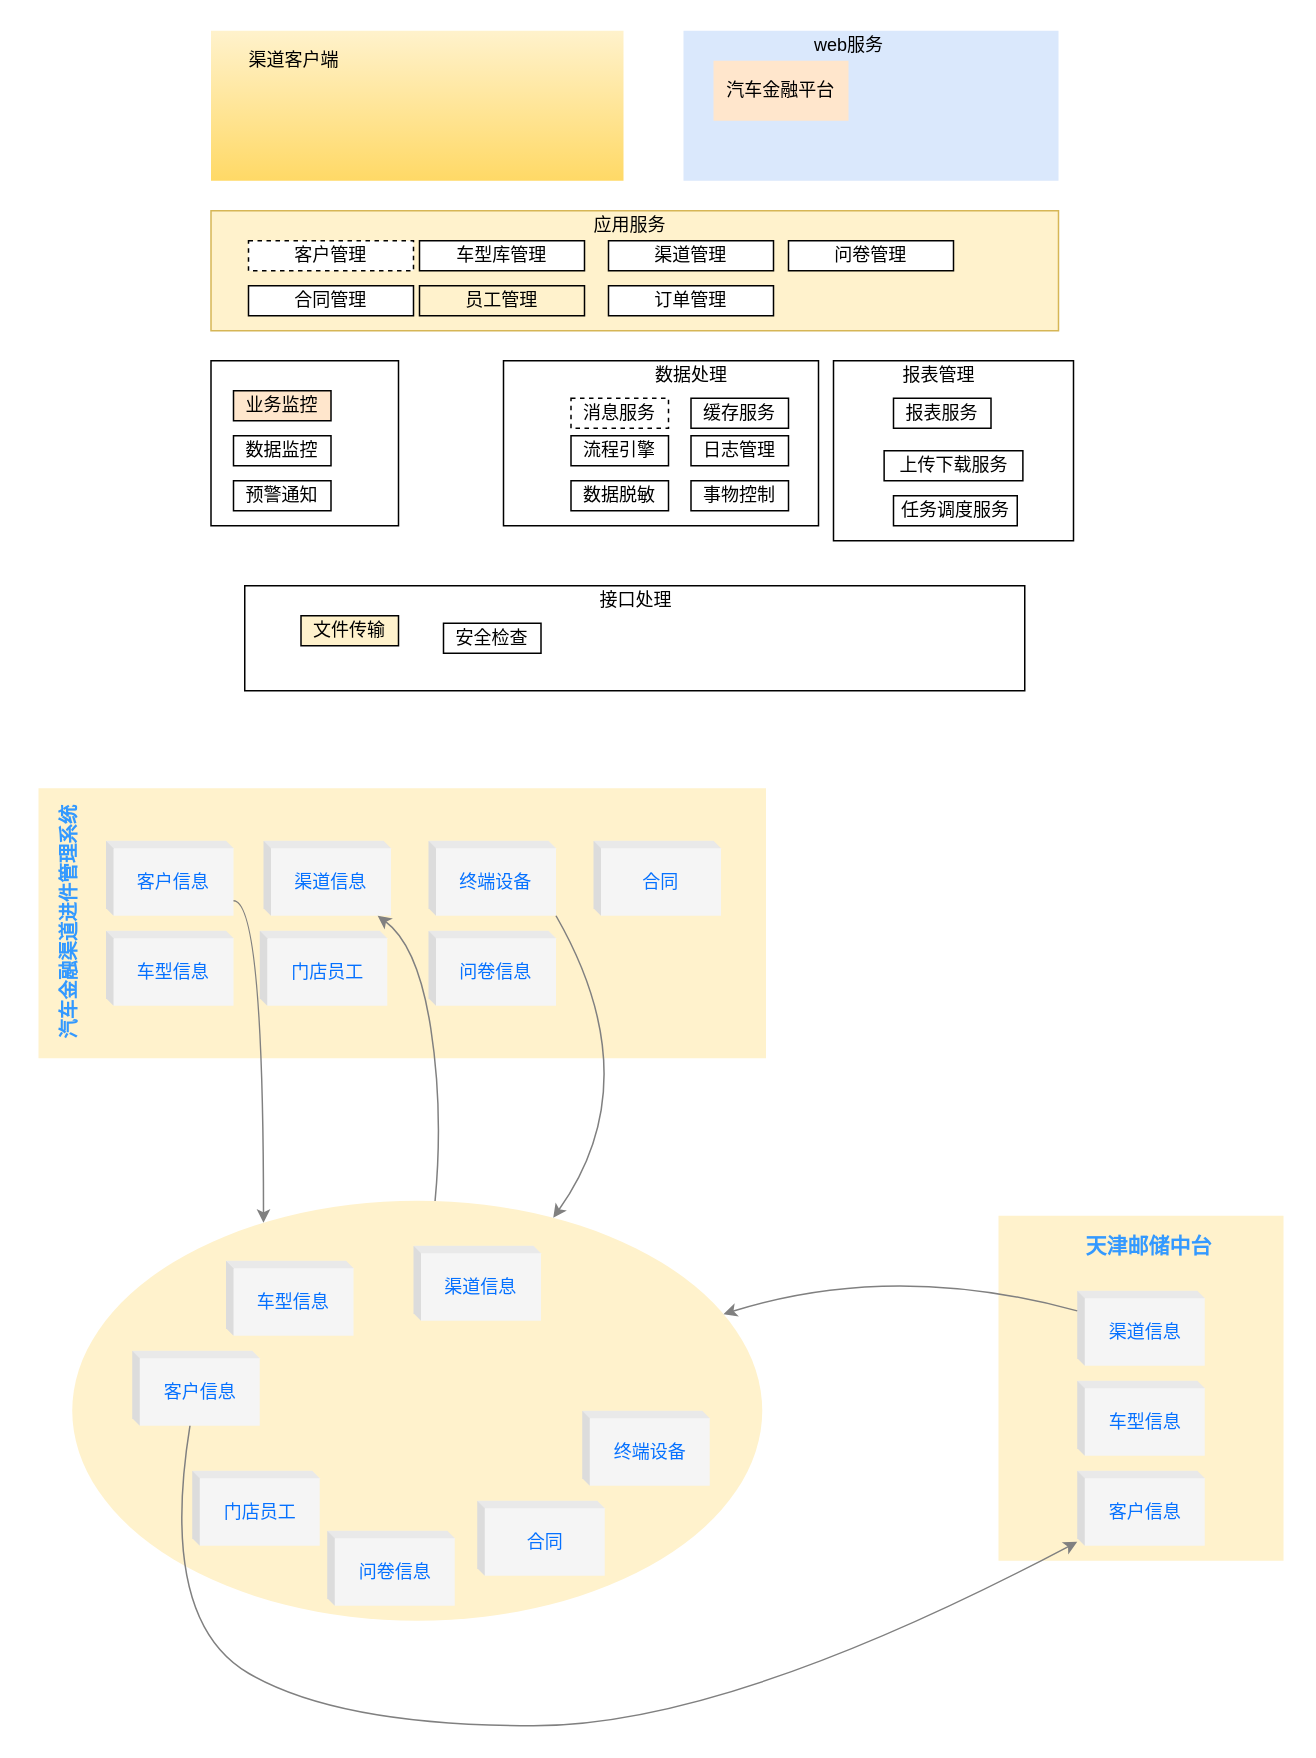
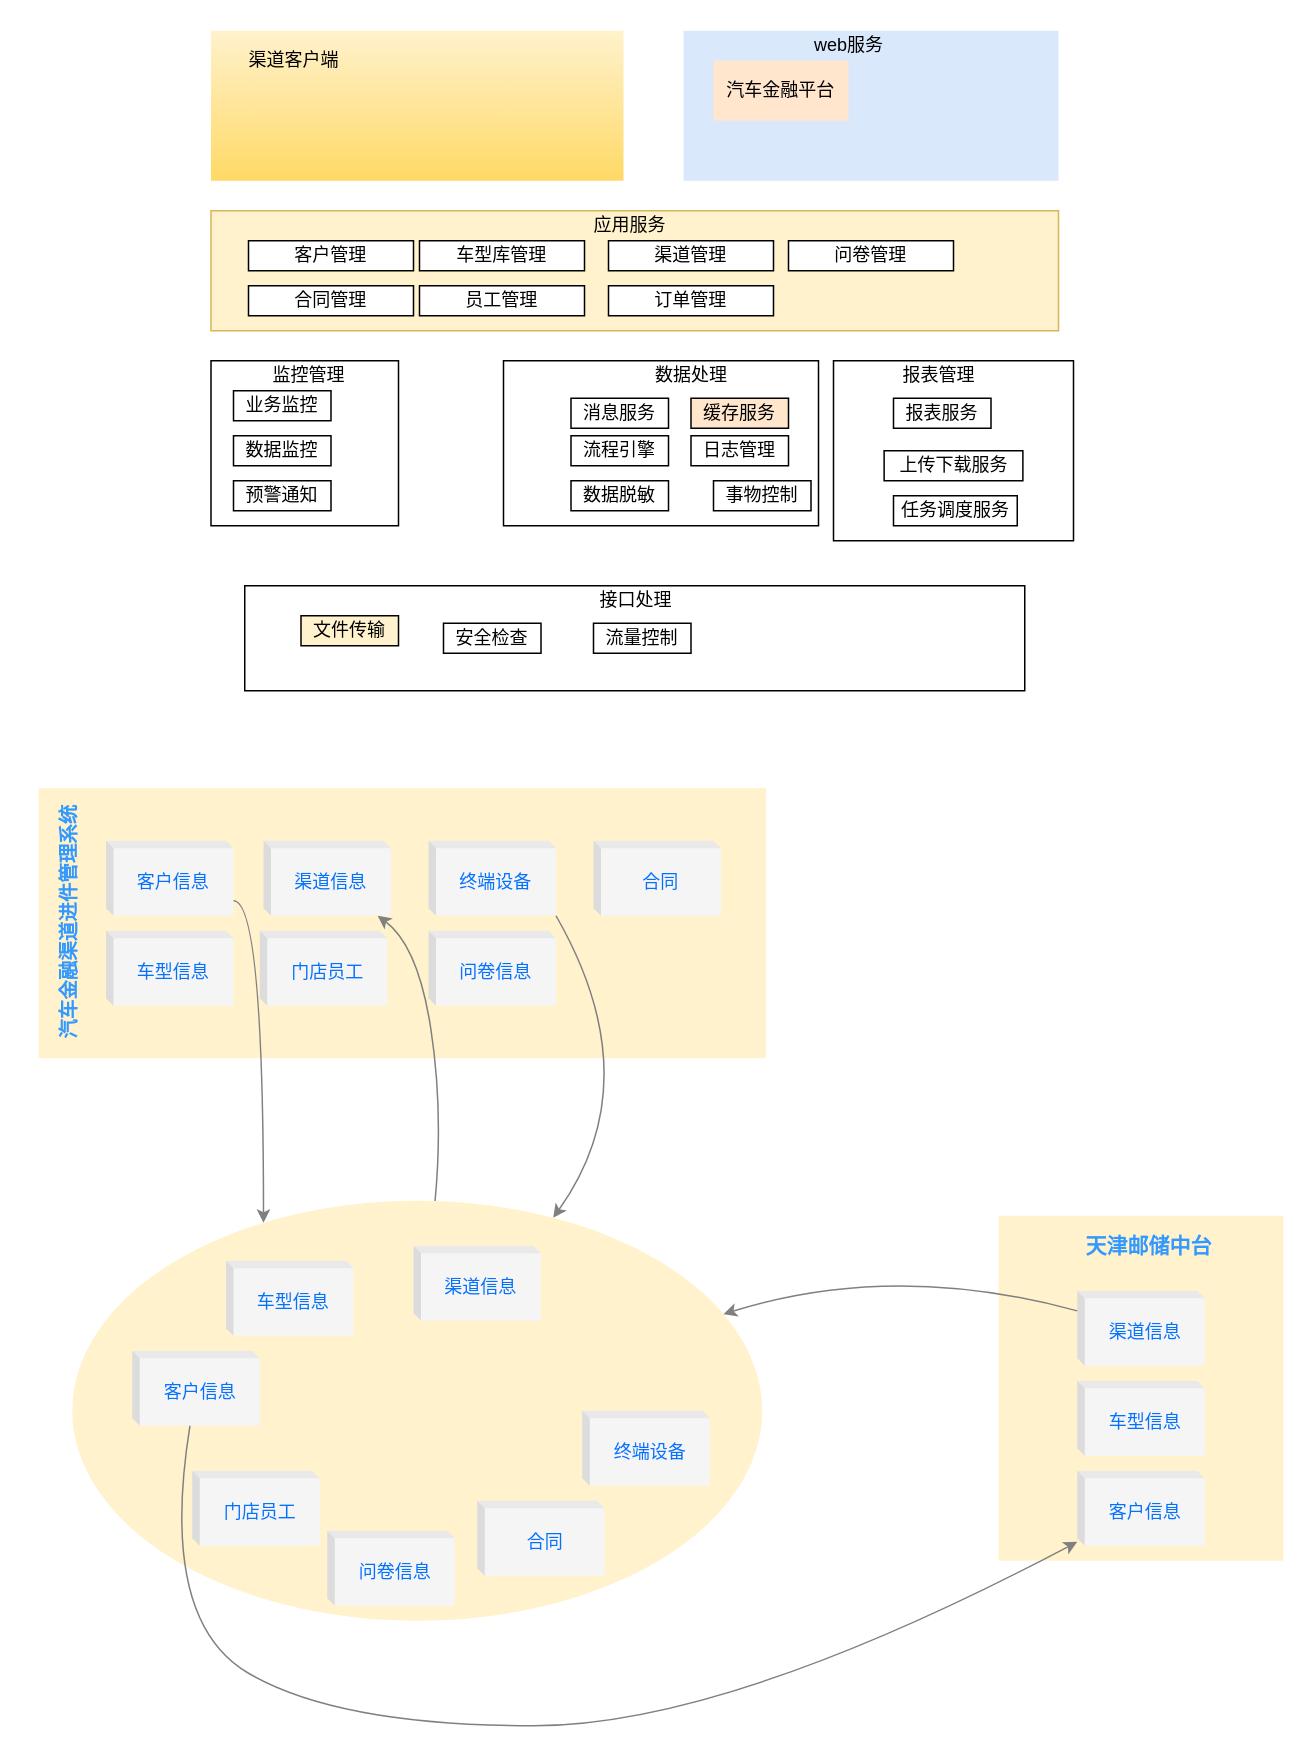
node "客户管理": style dashed -> solid
node "员工管理": fillcolor #fff2cc -> #ffffff
node "监控管理": added
node "业务监控": fillcolor #ffe6cc -> #ffffff
node "消息服务": style dashed -> solid
node "缓存服务": fillcolor #ffffff -> #ffe6cc
node "事物控制": moved (740, 496) -> (762, 496)
node "流量控制": added
